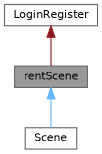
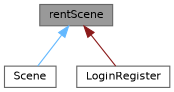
edge "rentScene" -> "LoginRegister": reversed
